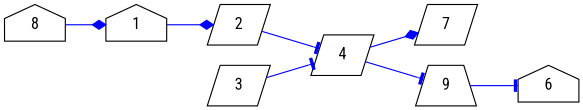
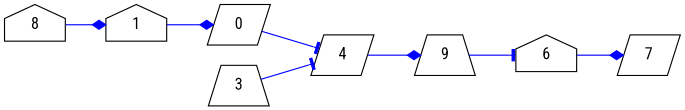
node "2": label "2" -> "0"
edge "4" -> "7": now "6" -> "7"
edge "4" -> "9": arrowhead tee -> diamond
node "3": shape parallelogram -> trapezium
